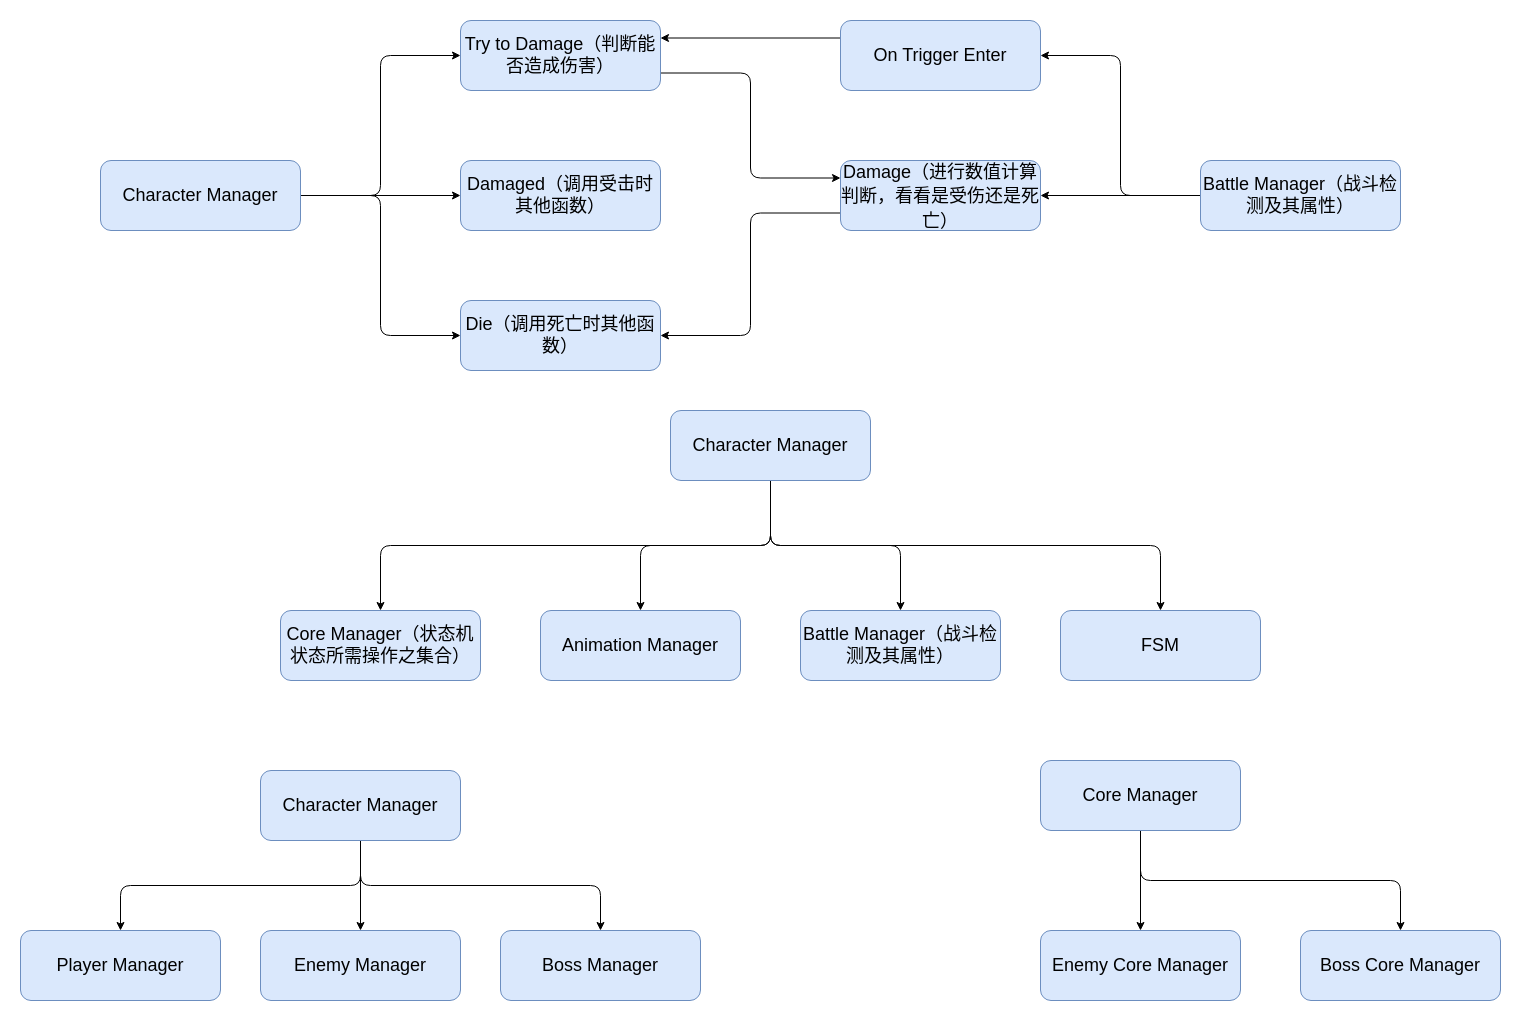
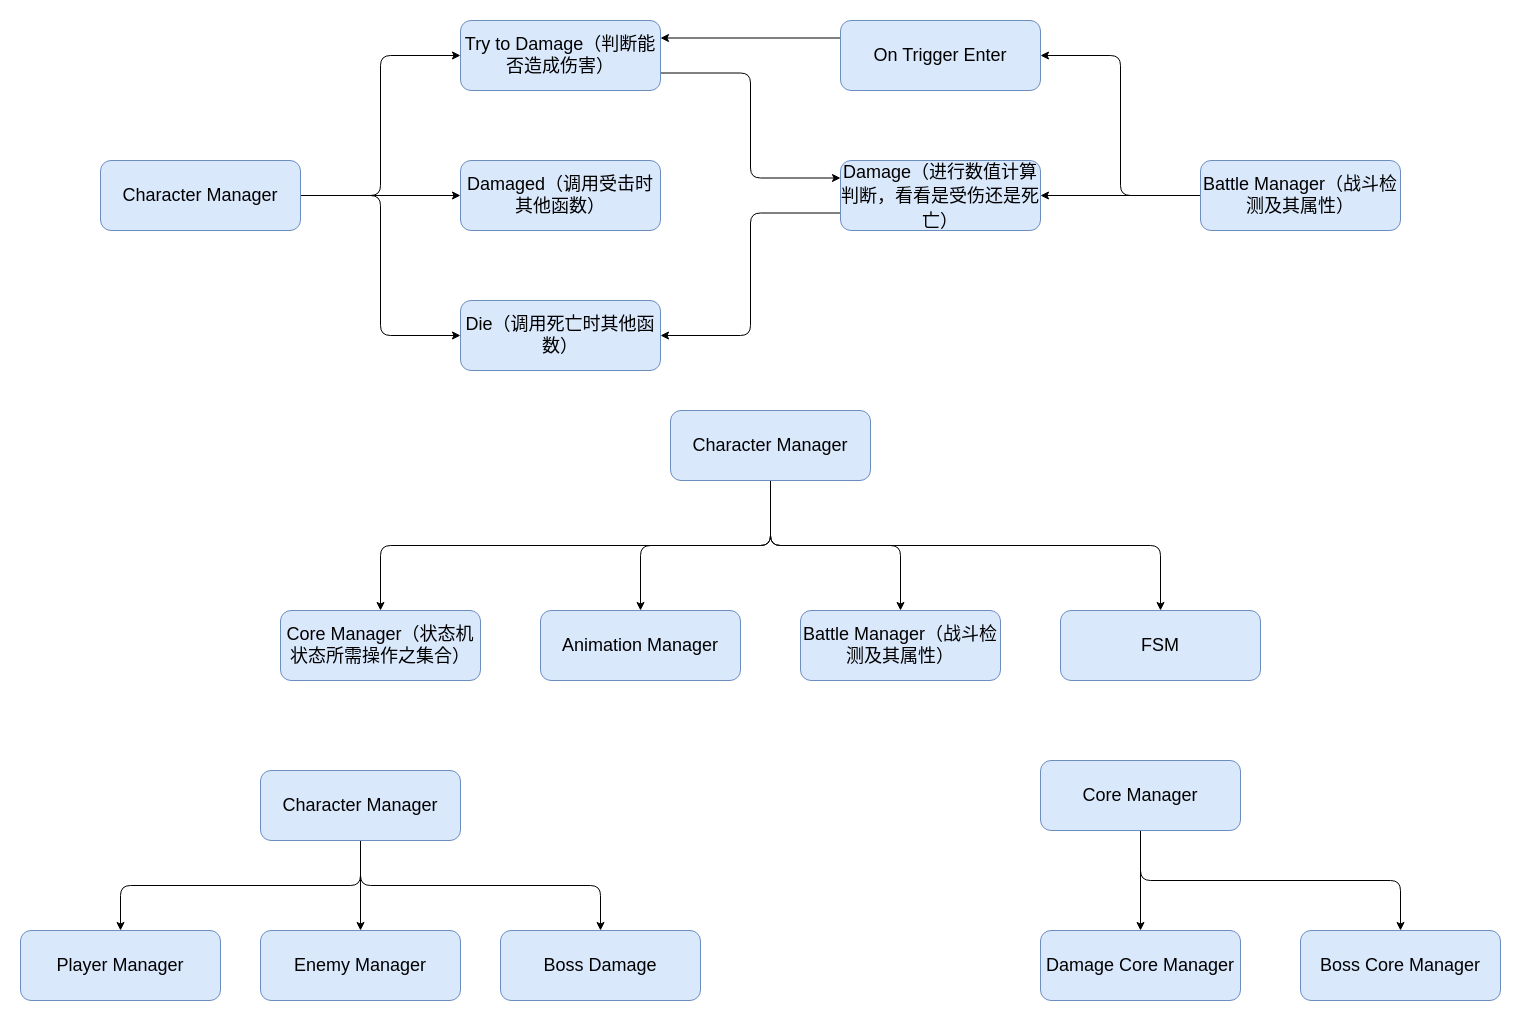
node "Boss Manager": label "Boss Manager" -> "Boss Damage"
node "Enemy Core Manager": label "Enemy Core Manager" -> "Damage Core Manager"
